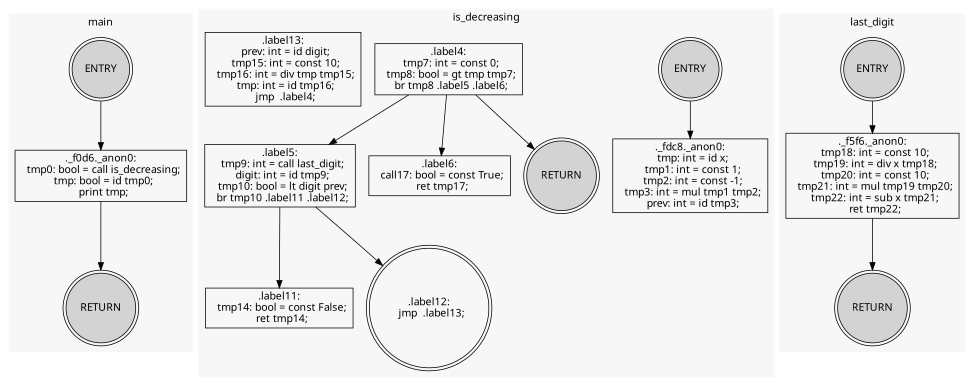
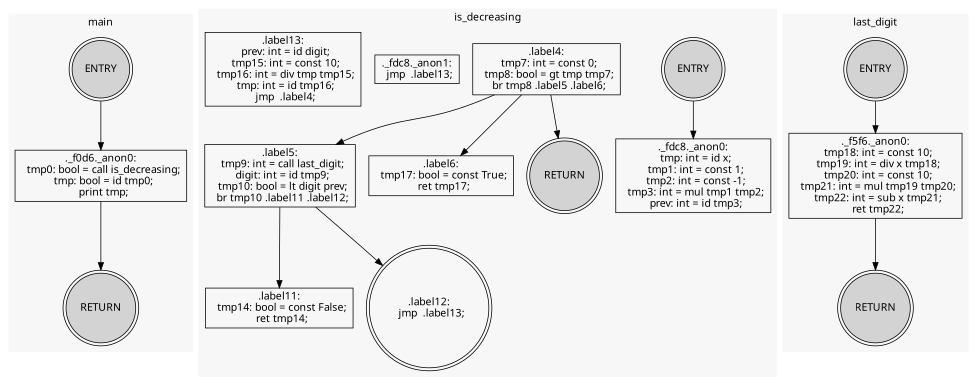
node "._fdc8._anon1: jmp  .label13;": added
node ".label6: call17: bool = const True; ret tmp17;": label ".label6: call17: bool = const True; ret tmp17;" -> ".label6: tmp17: bool = const True; ret tmp17;"
